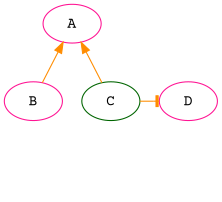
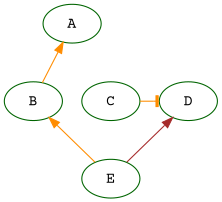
node "A": color deeppink -> darkgreen
edge "C" -> "A": removed
node "B": color deeppink -> darkgreen
node "D": color deeppink -> darkgreen
node "E": added
